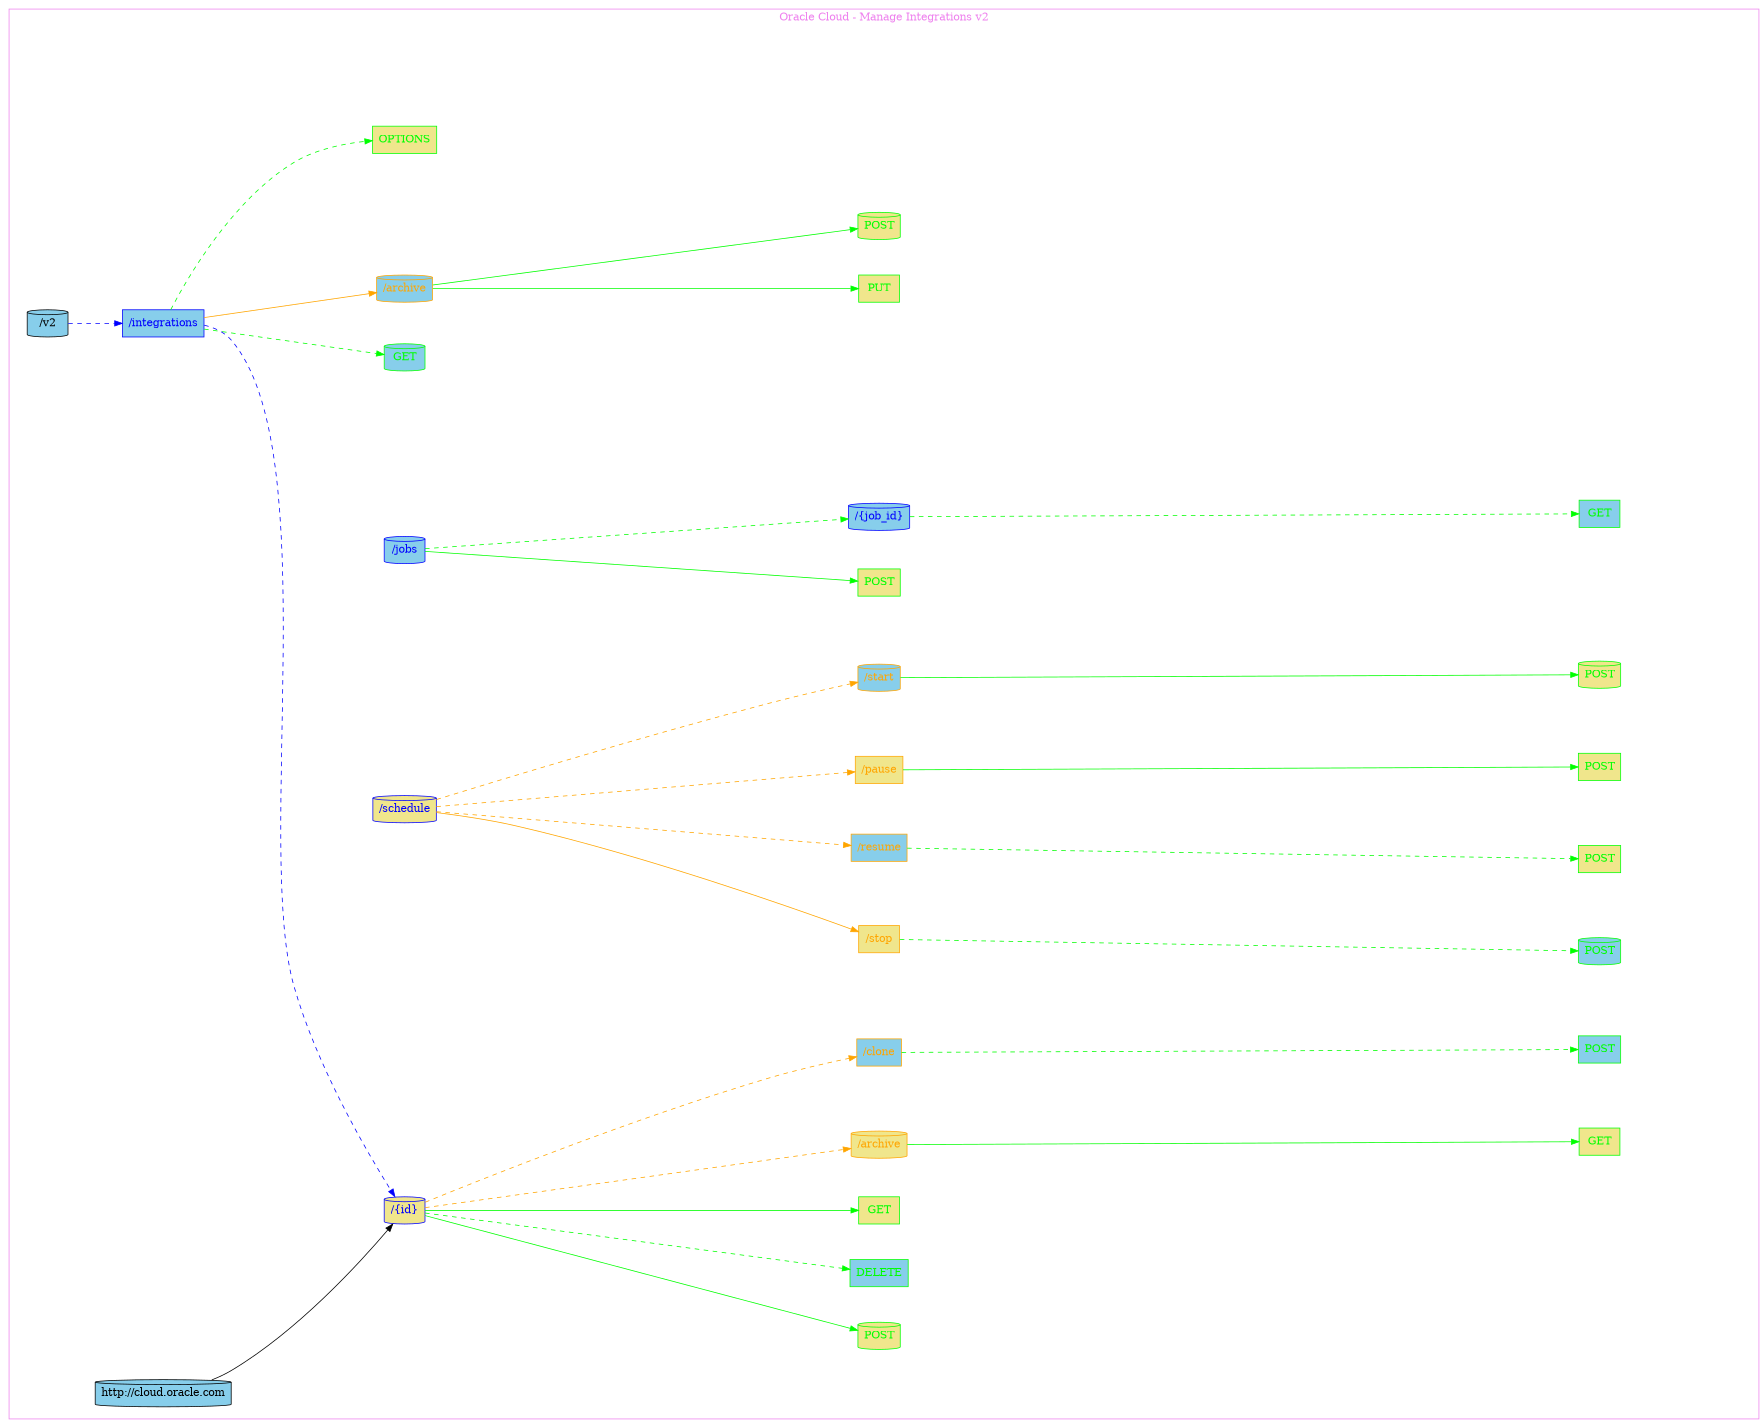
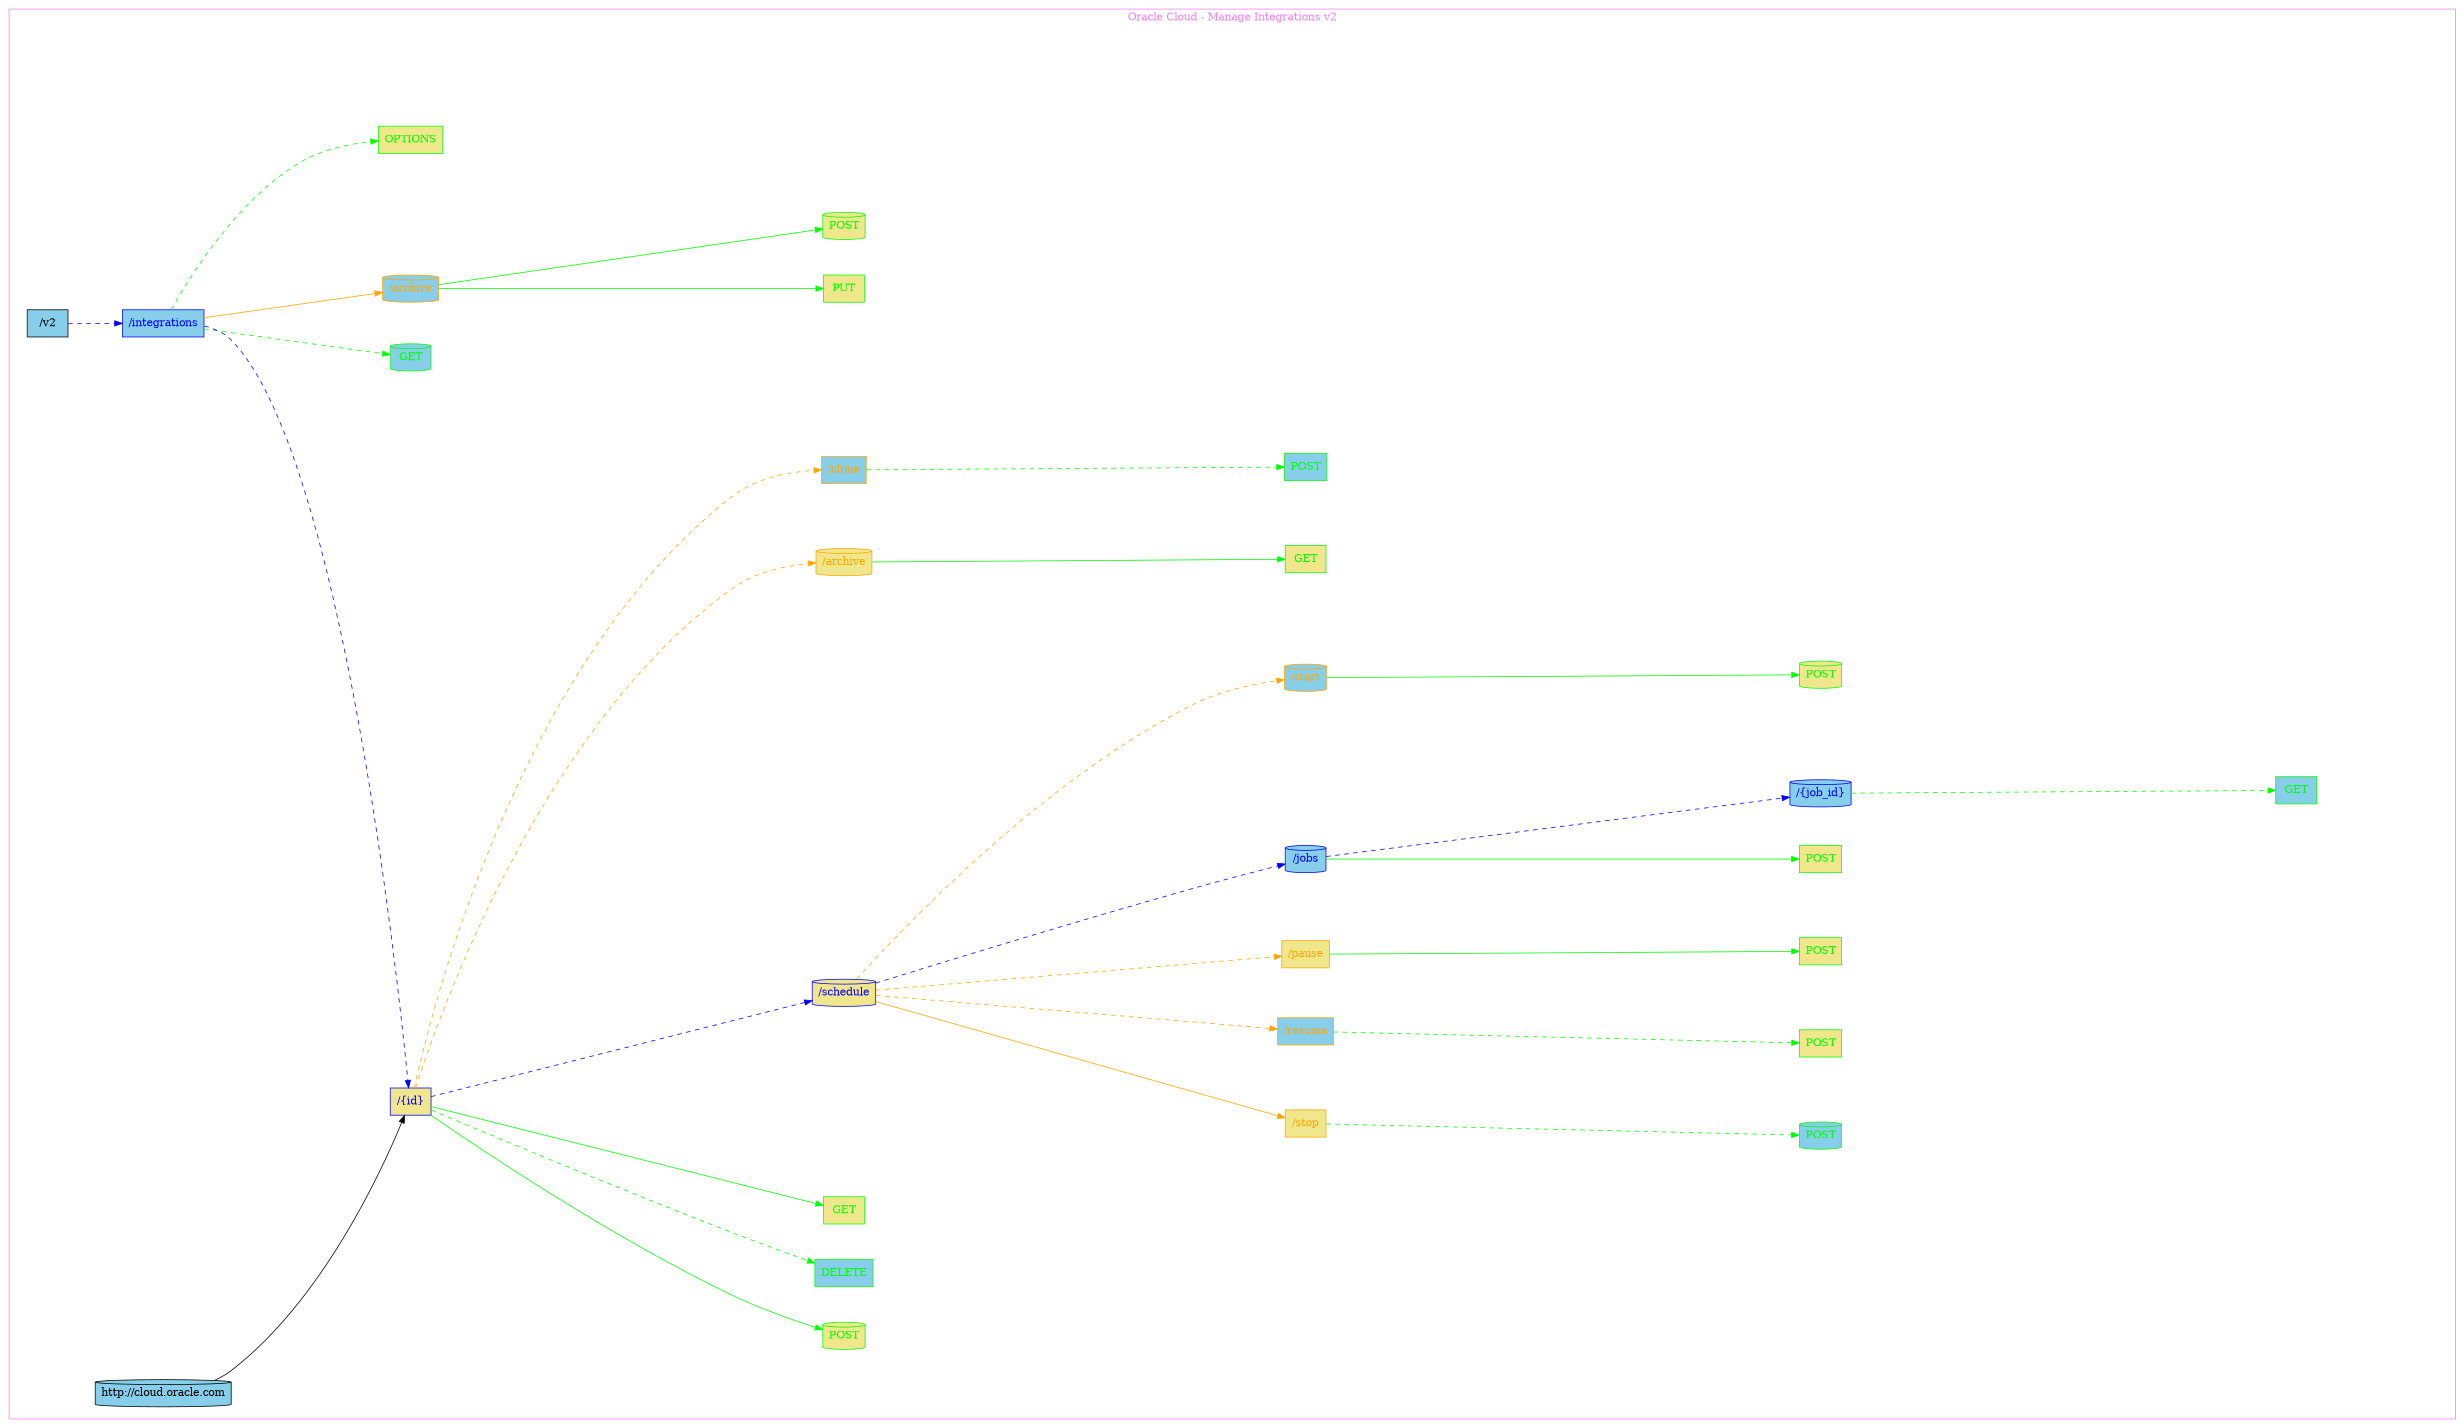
node "/v2": shape cylinder -> box
edge "/jobs" -> "/{job_id}": color green -> blue
edge "/schedule" -> "/jobs": added
edge "/{id}" -> "/schedule": added
node "/{id}": shape cylinder -> box
